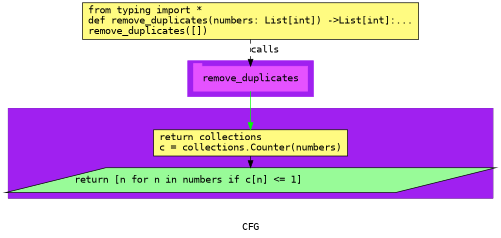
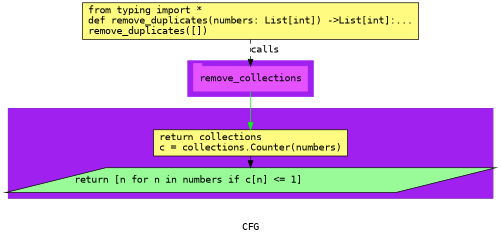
node "remove_duplicates": label "remove_duplicates" -> "remove_collections"
